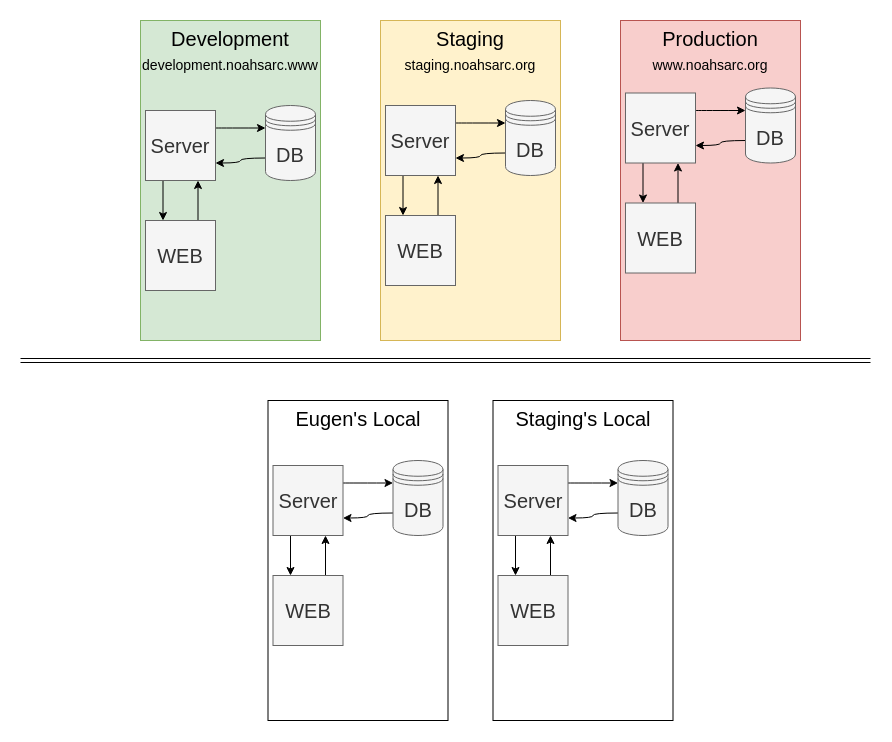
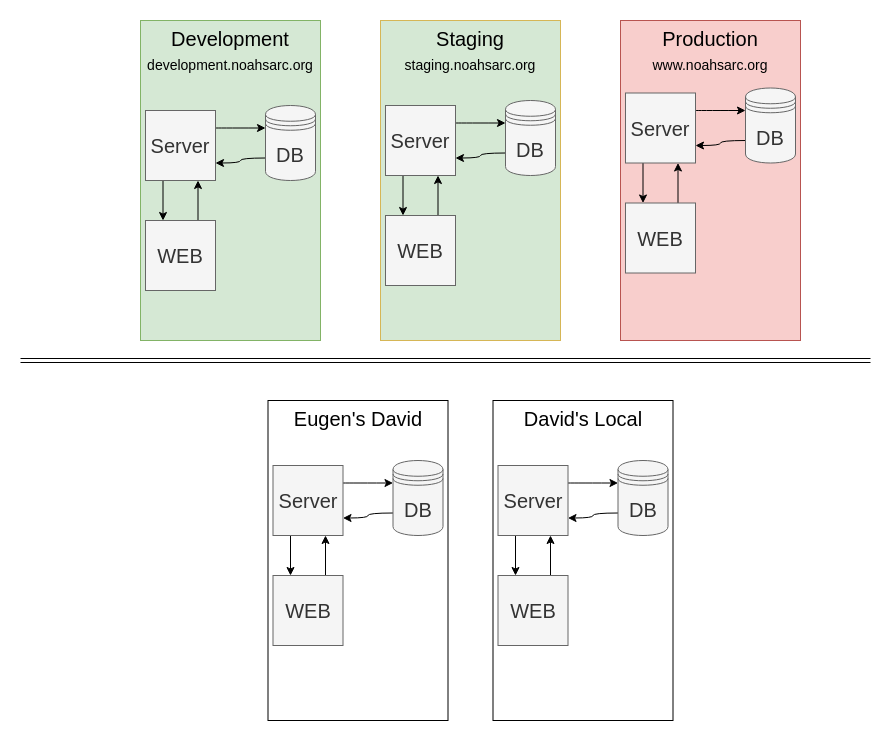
node "Development development.noahsarc.www": label "Development development.noahsarc.www" -> "Development development.noahsarc.org"
node "Staging staging.noahsarc.org": fillcolor #fff2cc -> #d5e8d4
node "Eugen's Local": label "Eugen's Local" -> "Eugen's David"
node "Staging's Local": label "Staging's Local" -> "David's Local"
